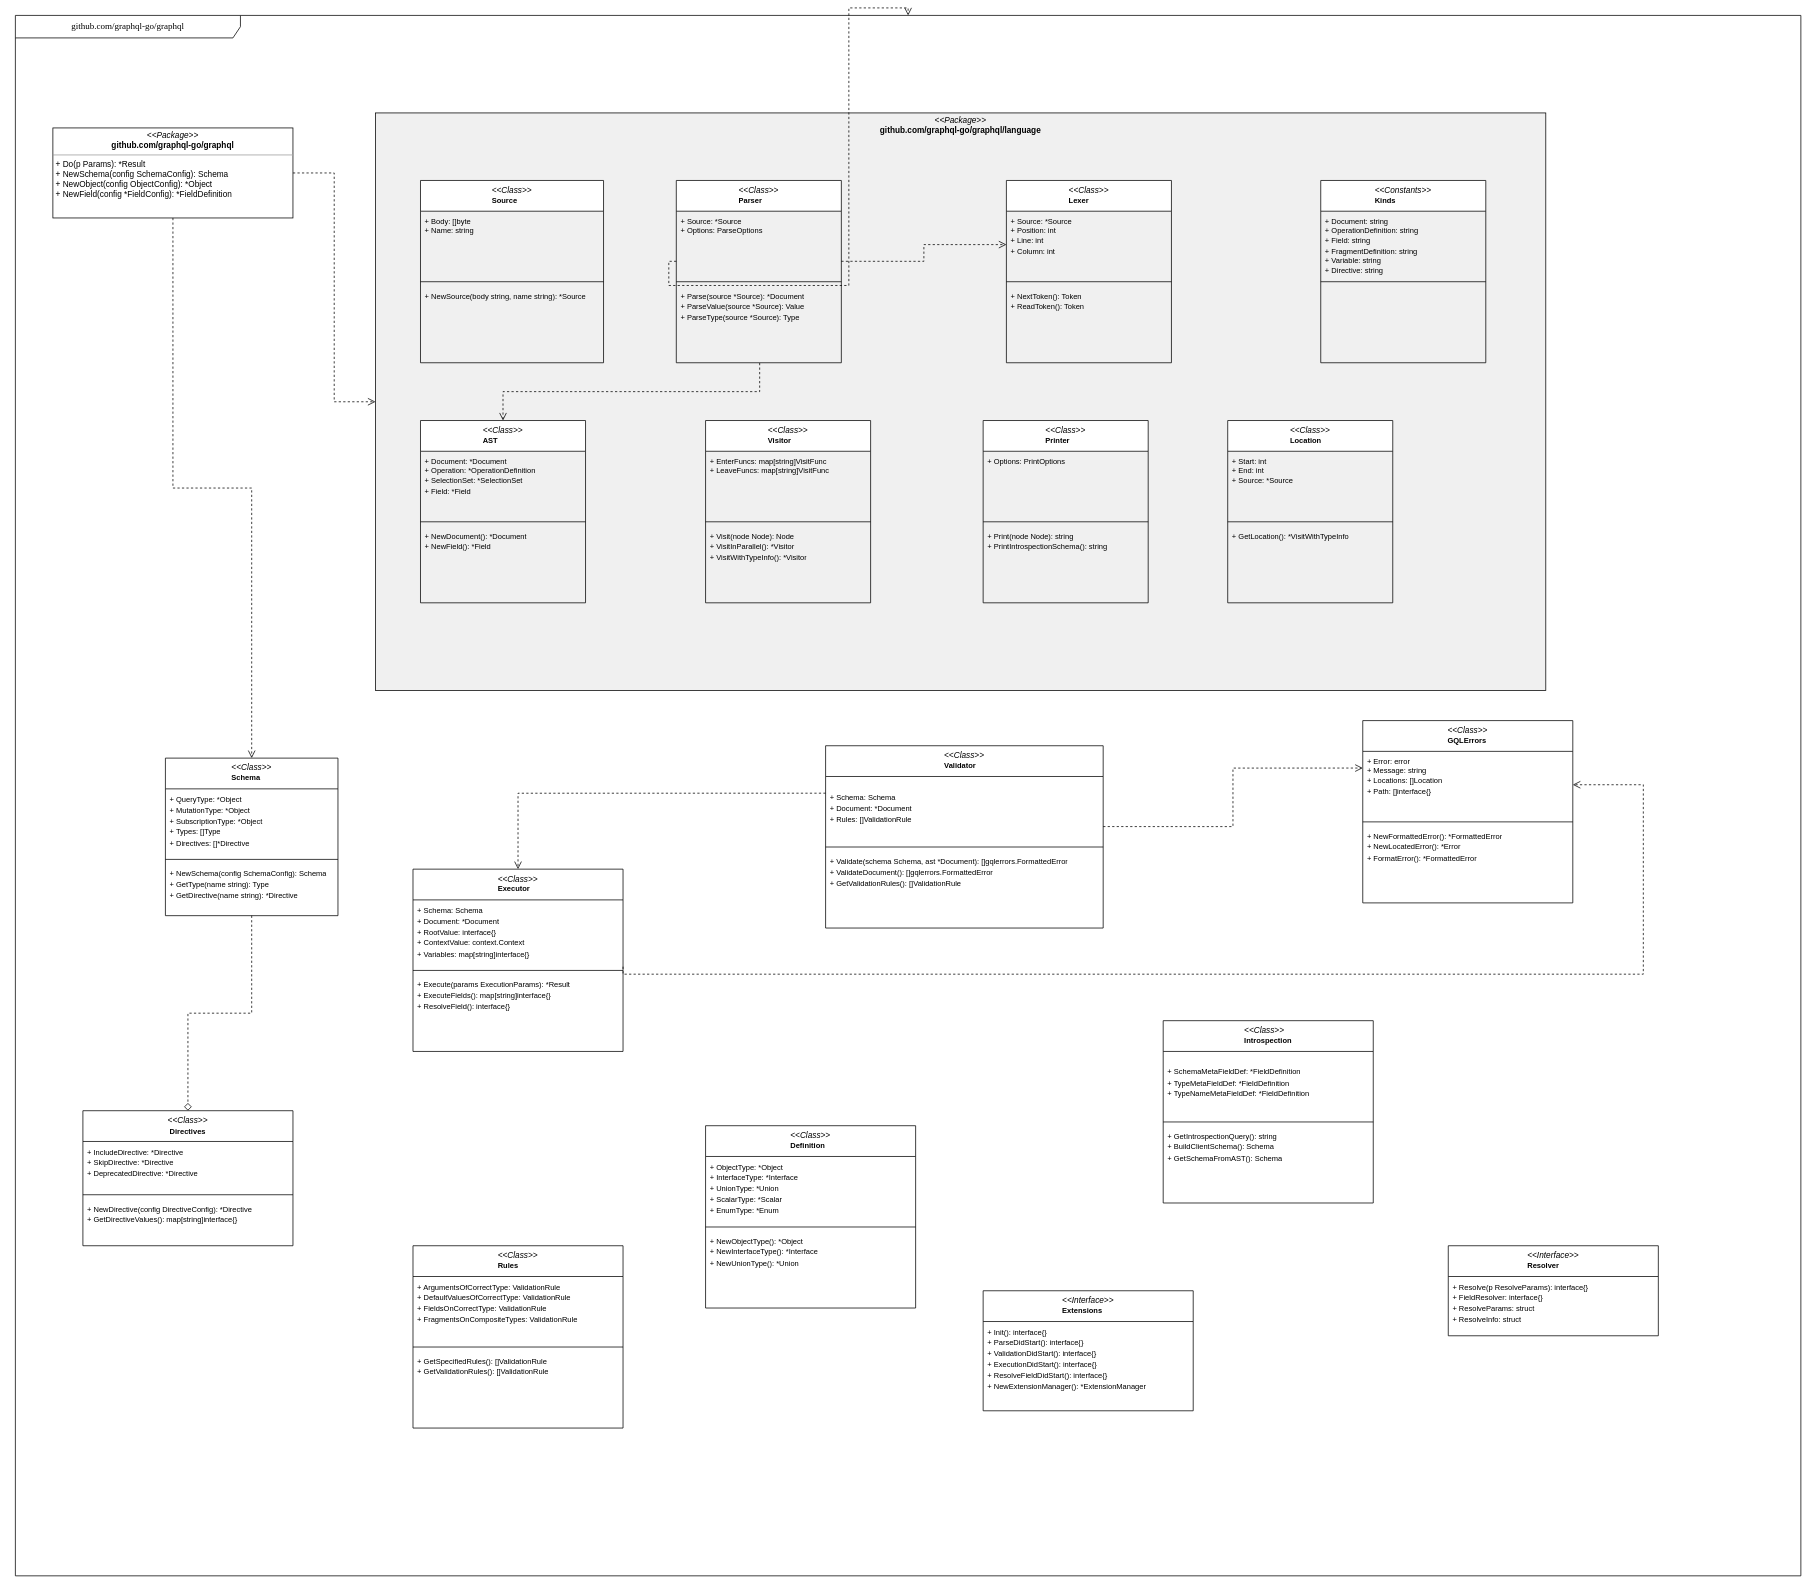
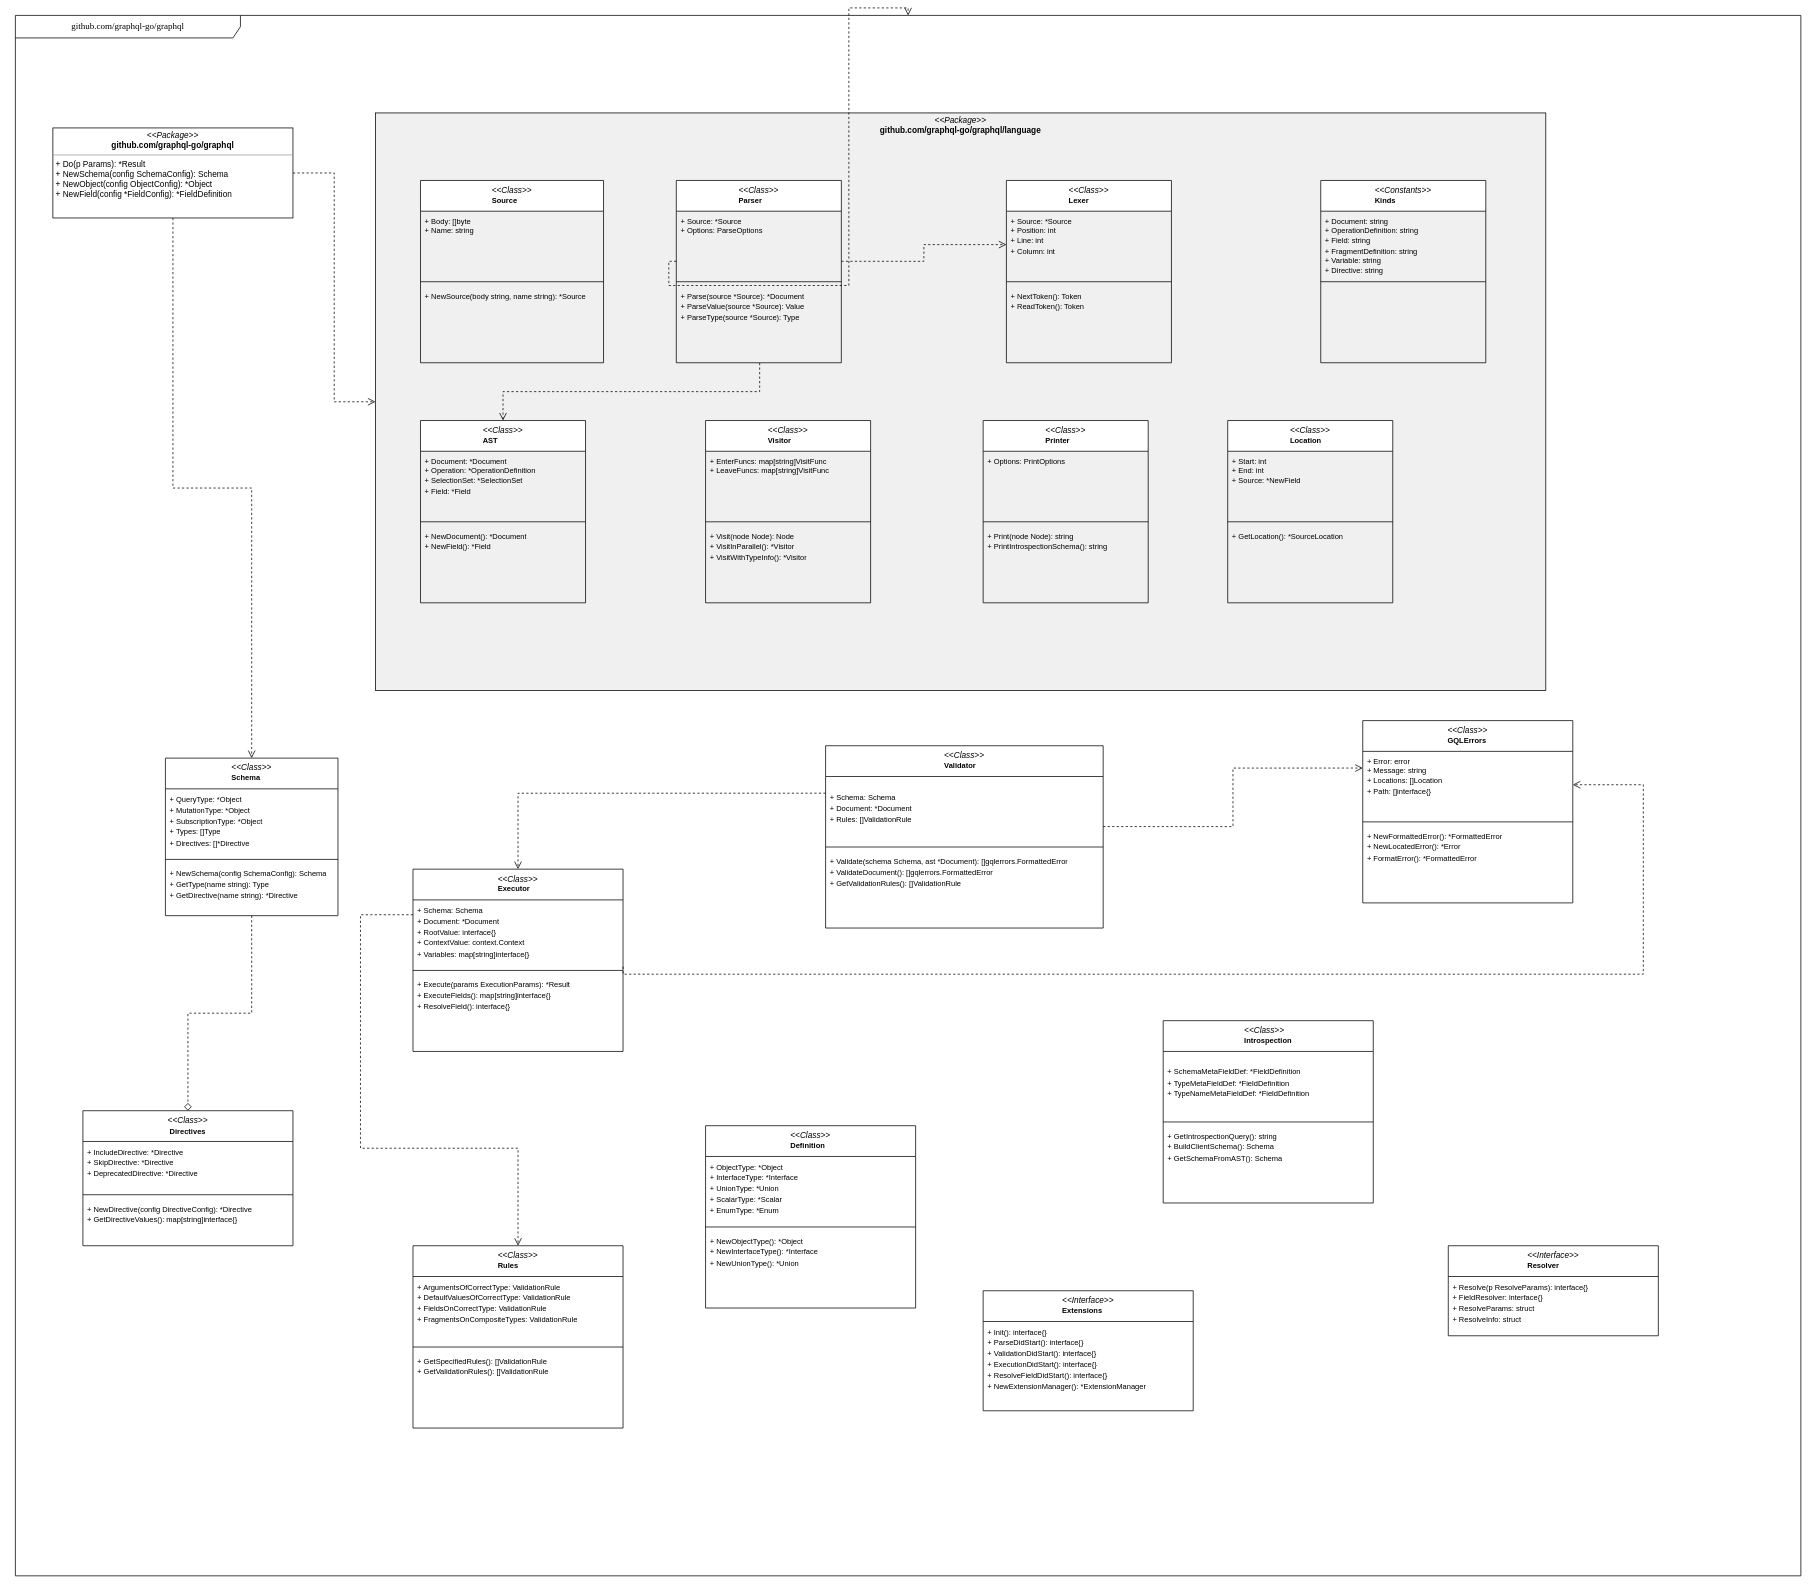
node "+ Start: int+ End: int+ Source: *Source": label "+ Start: int+ End: int+ Source: *Source" -> "+ Start: int+ End: int+ Source: *NewField"
node "+ GetLocation(): *VisitWithTypeInfo": label "+ GetLocation(): *VisitWithTypeInfo" -> "+ GetLocation(): *SourceLocation"
edge "<<Class>> Executor" -> "<<Class>> Rules": added
